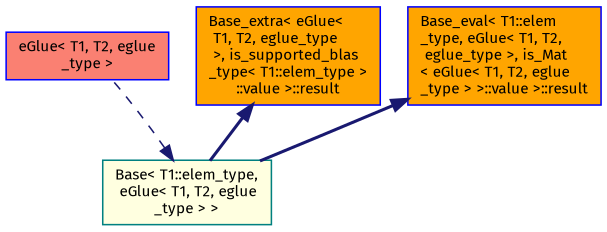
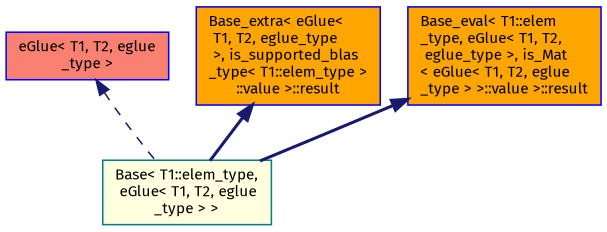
edge "eGlue< T1, T2, eglue _type >" -> "Base< T1::elem_type, eGlue< T1, T2, eglue _type > >": reversed
